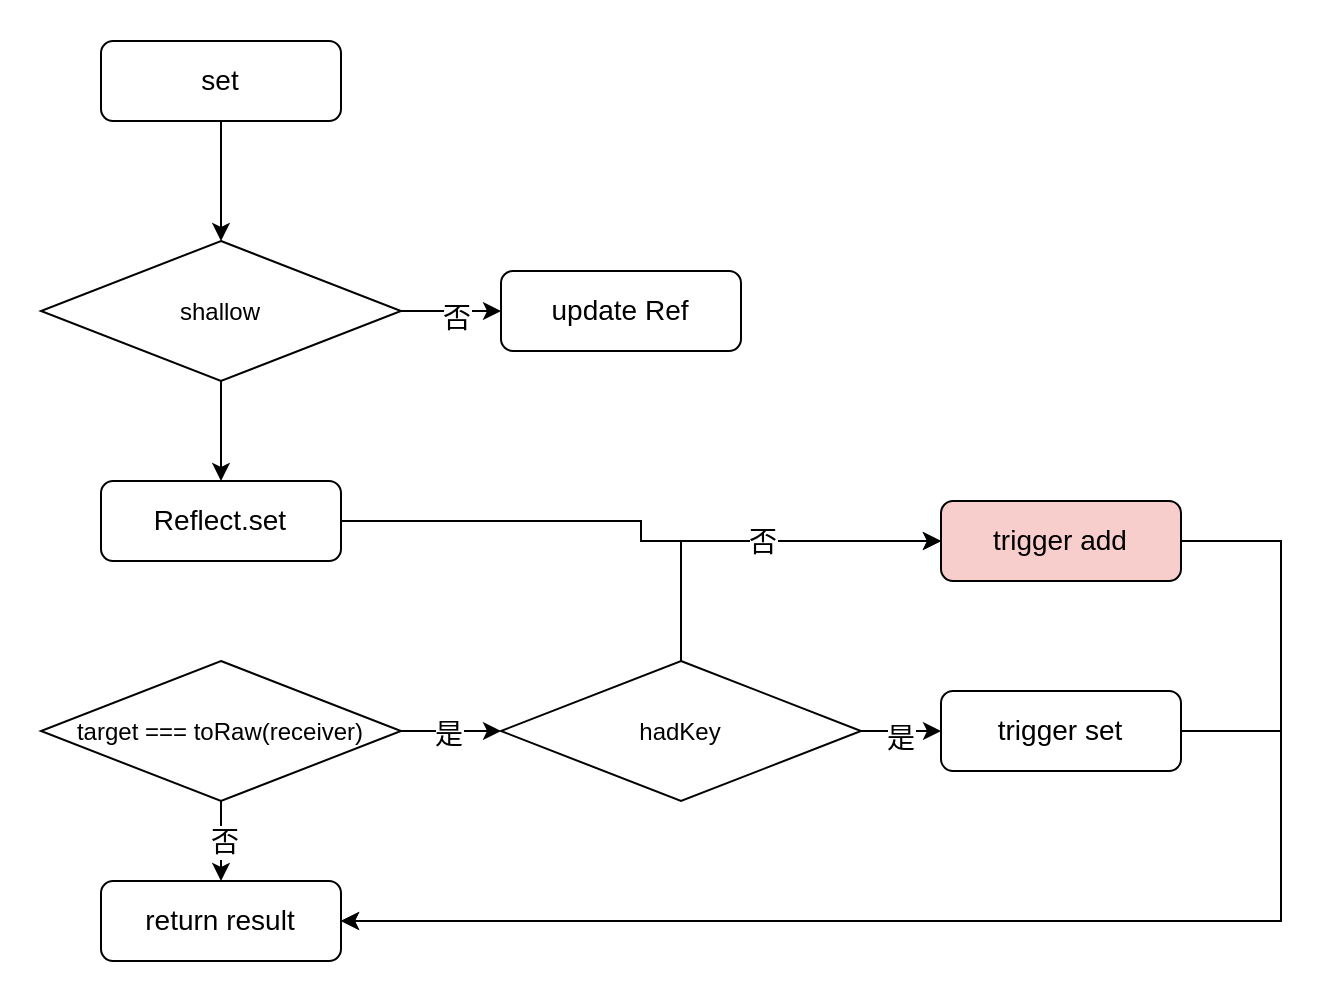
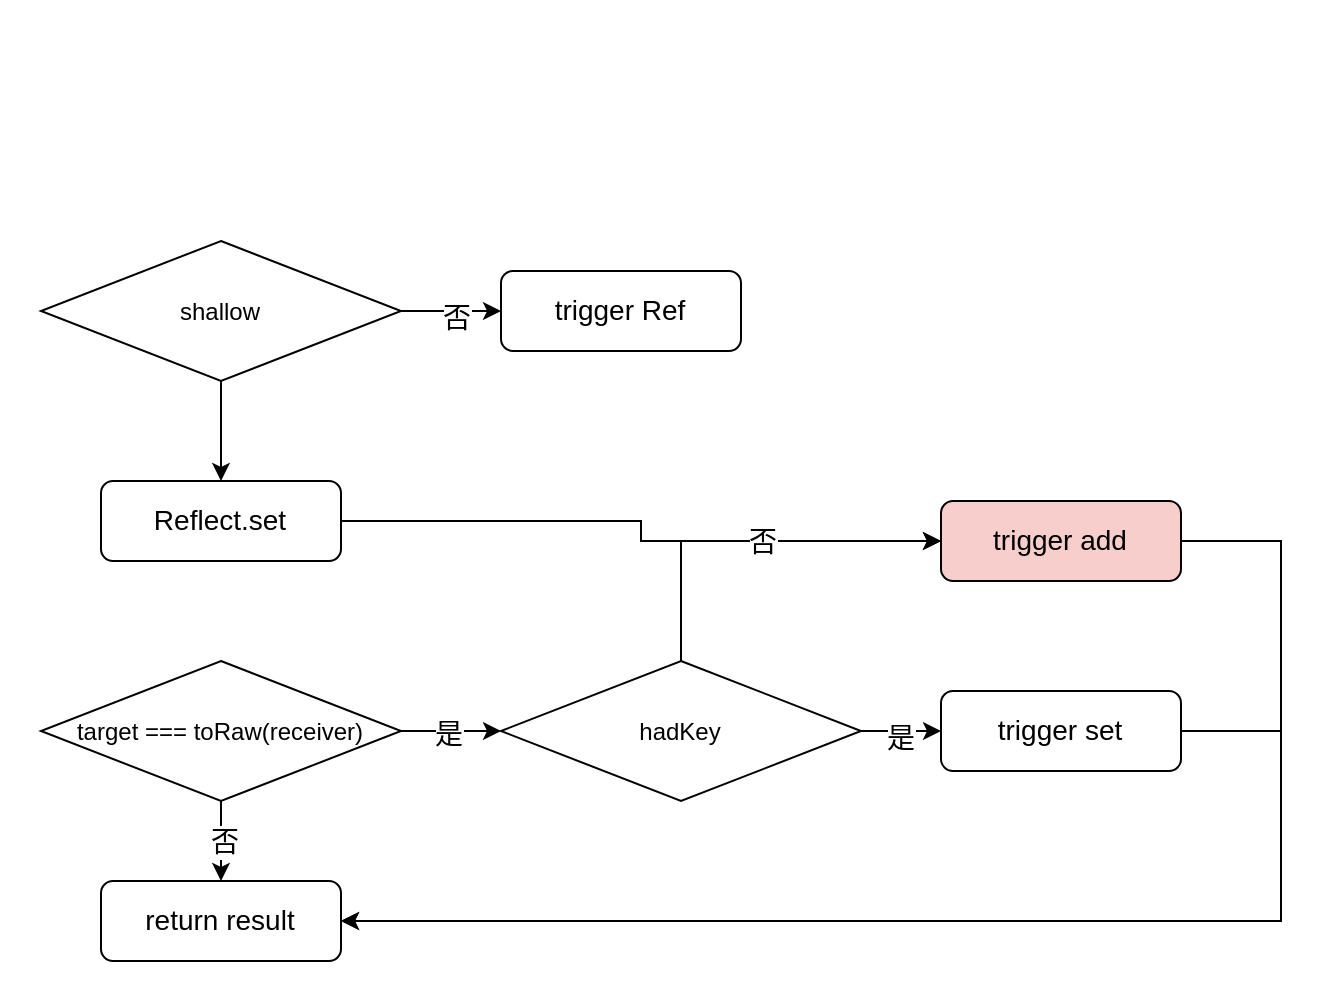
node "set": removed
edge "set" -> "shallow": removed
node "update Ref": label "update Ref" -> "trigger Ref"
